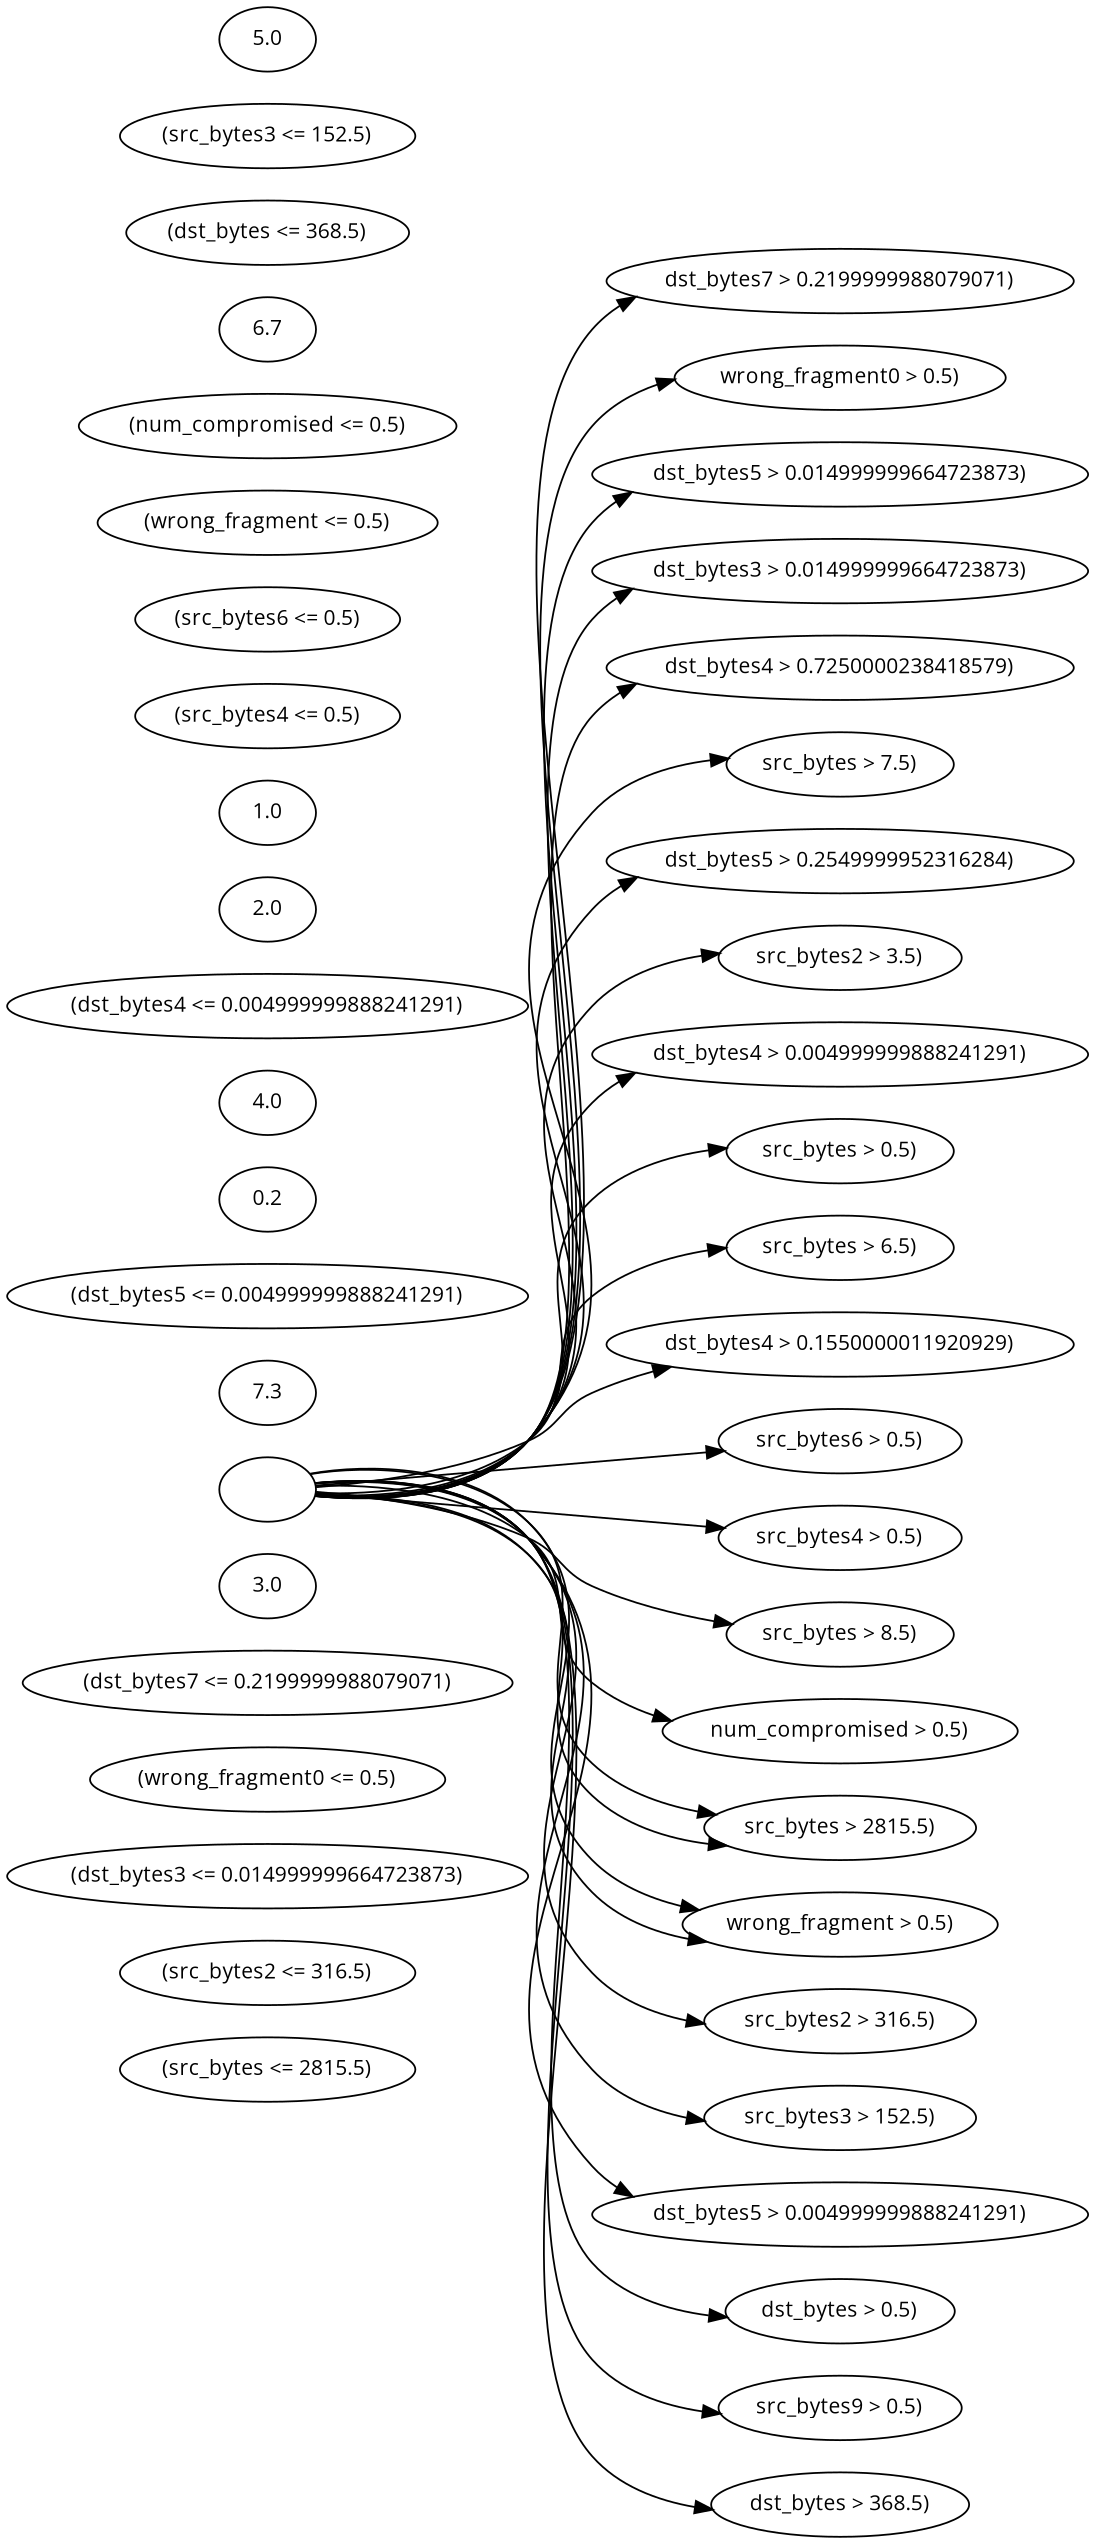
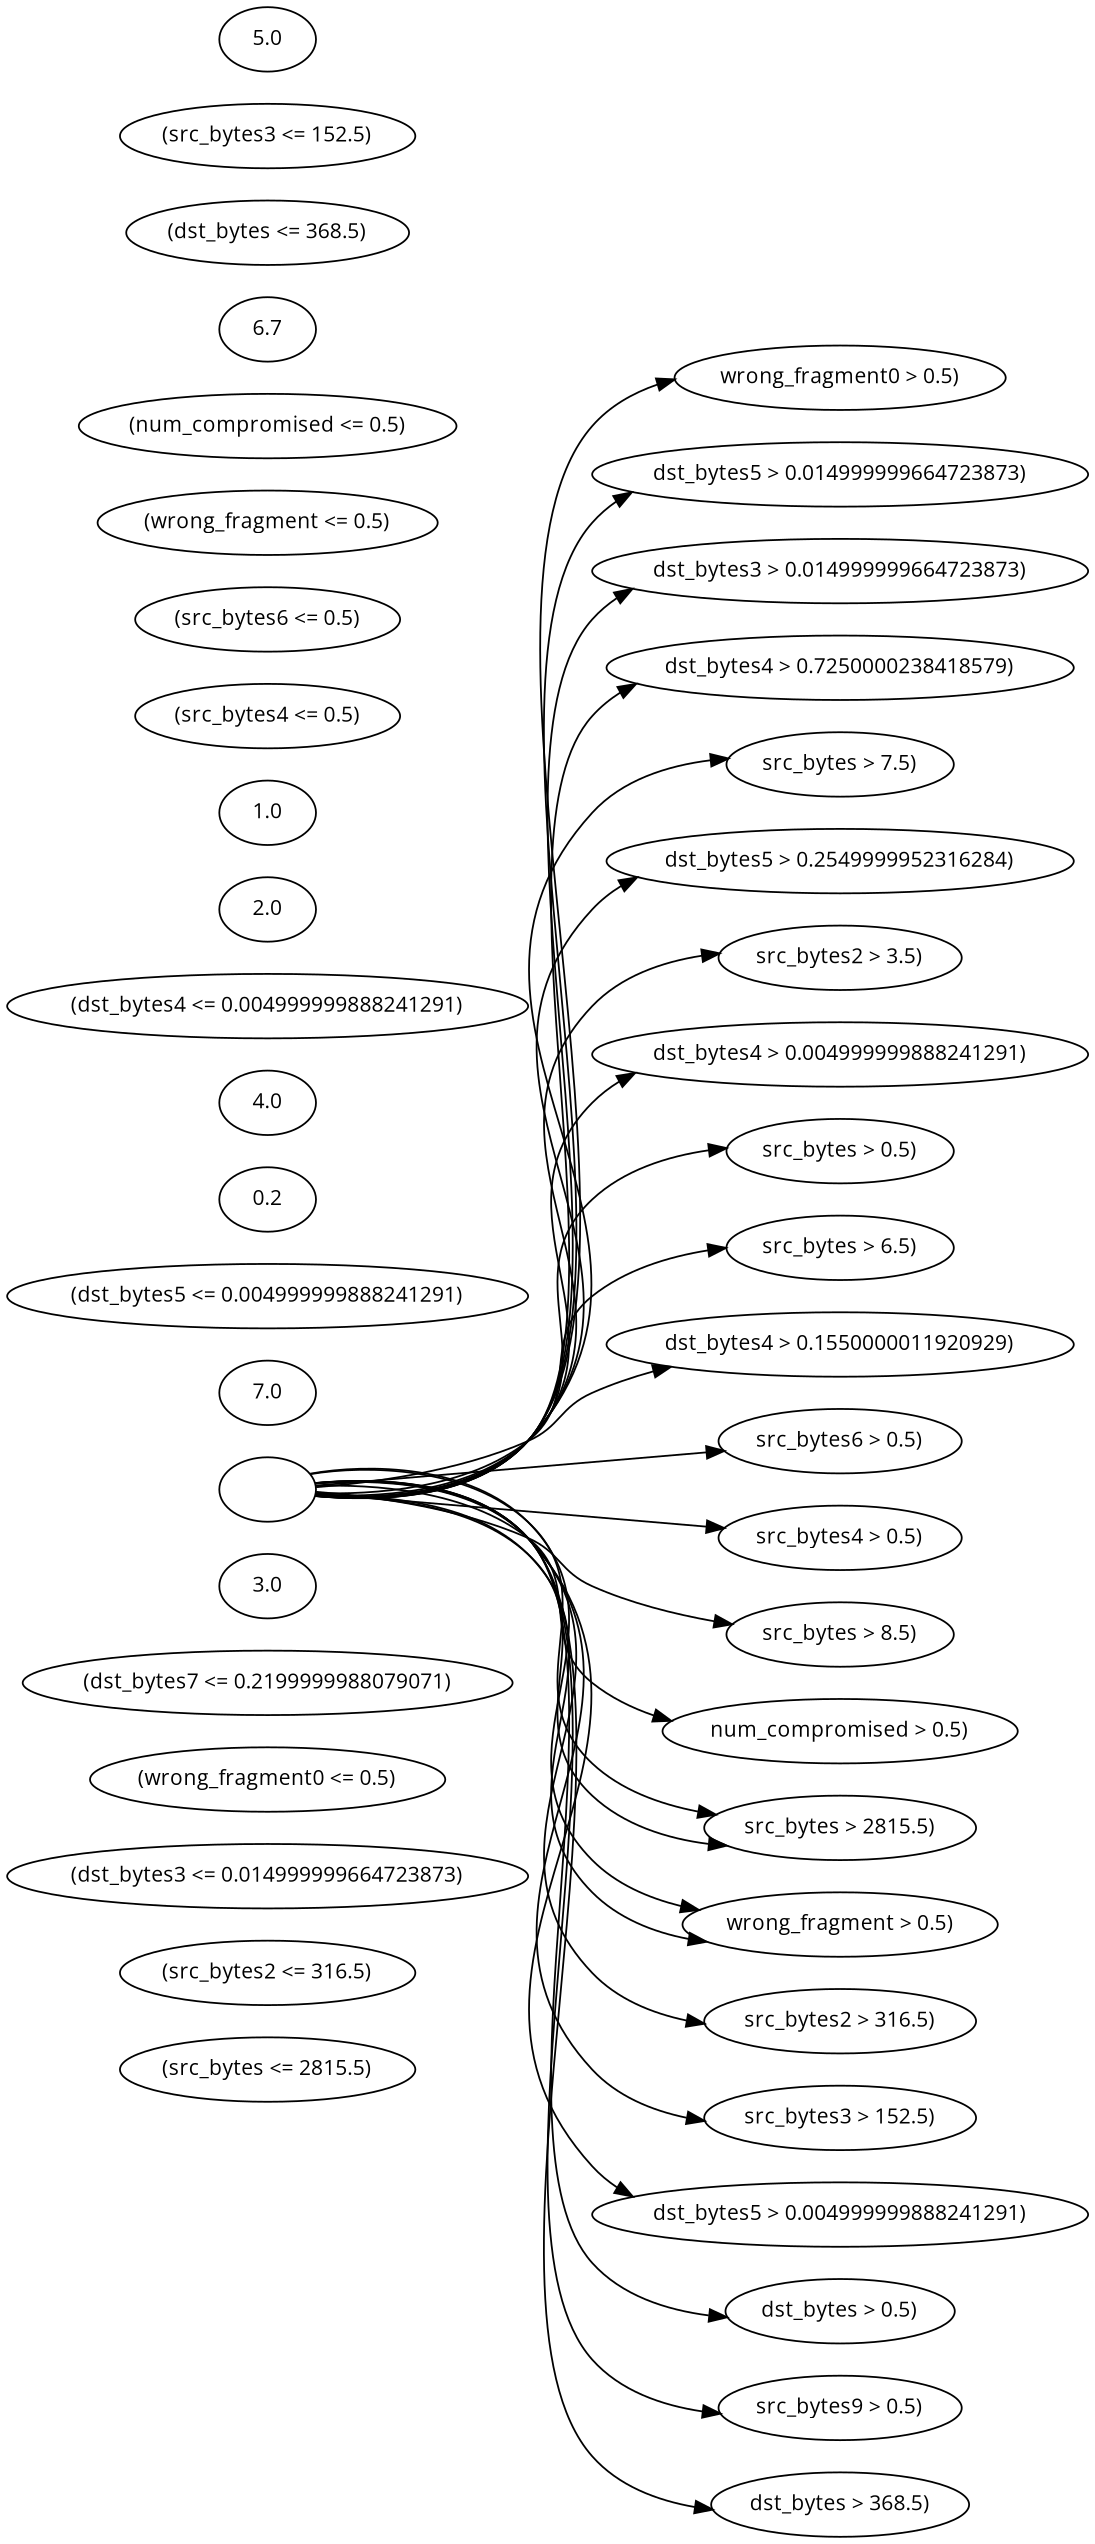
node "dst_bytes7 > 0.2199999988079071)": removed
node "7.3": label "7.3" -> "7.0"
